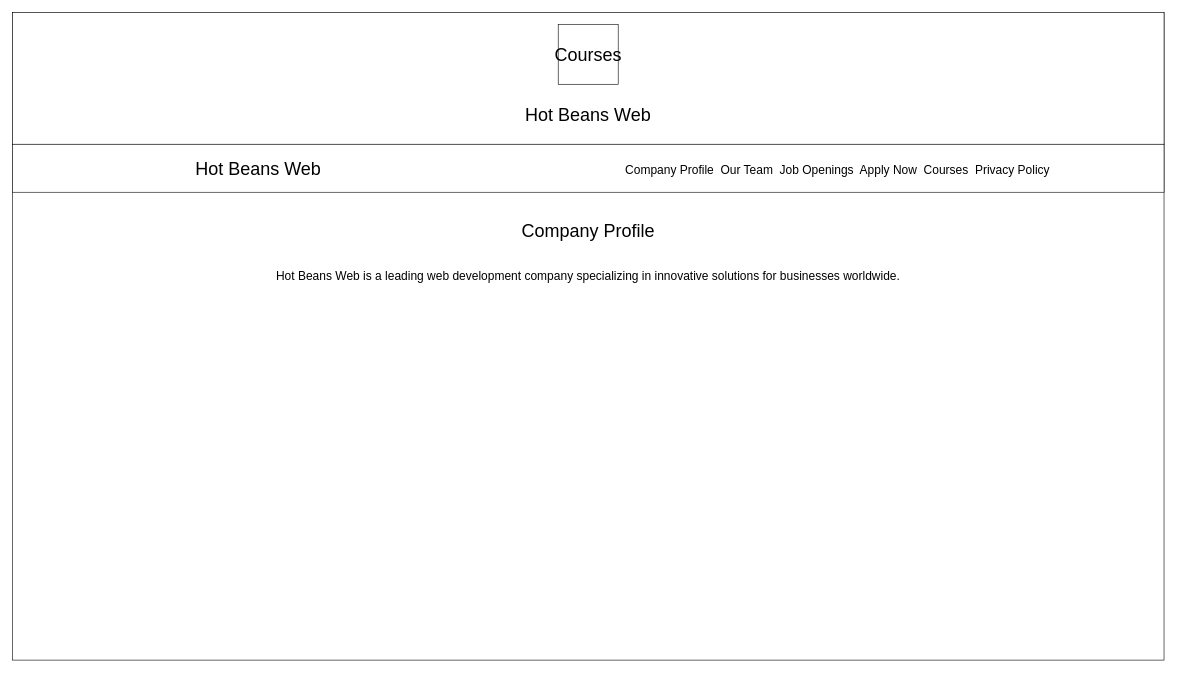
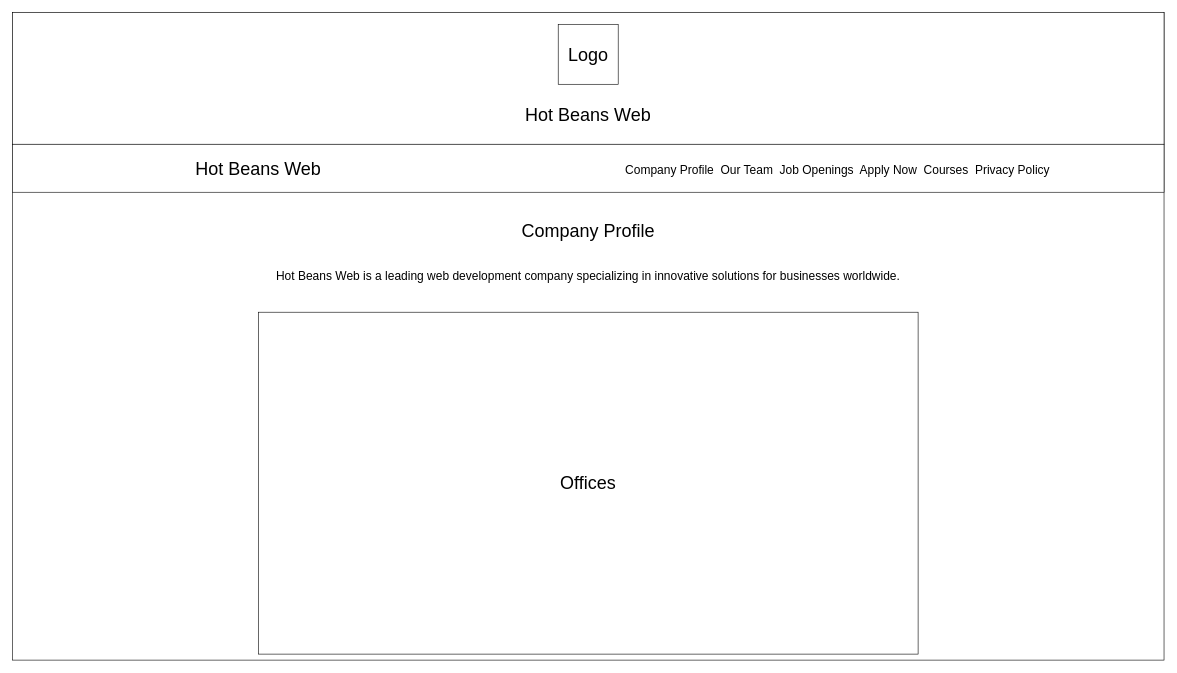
node "Courses": label "Courses" -> "Logo"
node "Offices": added
